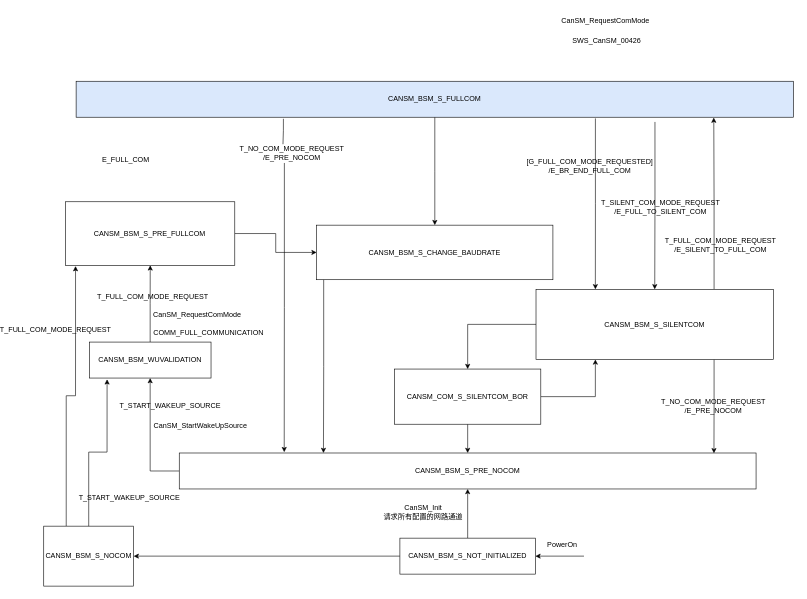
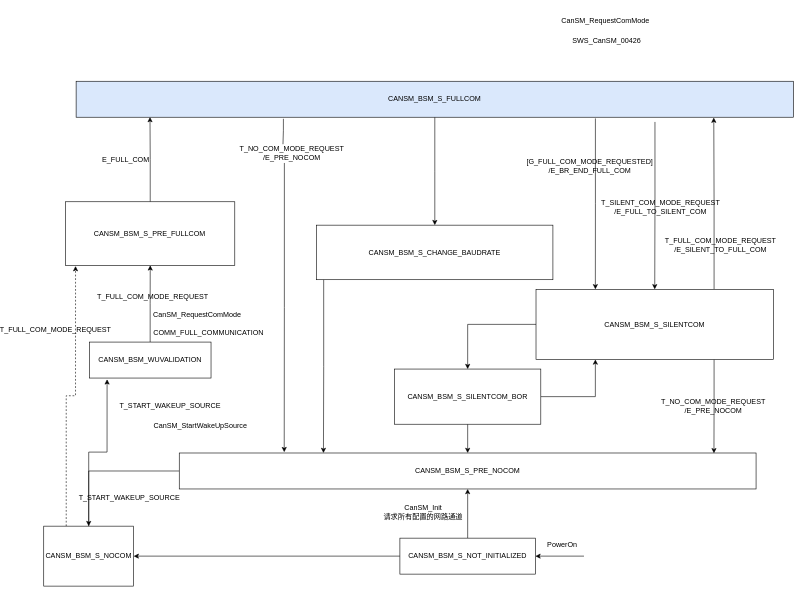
edge "CANSM_BSM_S_PRE_FULLCOM" -> "CANSM_BSM_S_CHANGE_BAUDRATE": now "CANSM_BSM_S_PRE_FULLCOM" -> "CANSM_BSM_S_FULLCOM"
edge "CANSM_BSM_S_PRE_NOCOM" -> "CANSM_BSM_WUVALIDATION": now "CANSM_BSM_S_PRE_NOCOM" -> "CANSM_BSM_S_NOCOM"
edge "CANSM_BSM_S_NOCOM" -> "CANSM_BSM_S_PRE_FULLCOM": style solid -> dashed
node "CANSM_COM_S_SILENTCOM_BOR": label "CANSM_COM_S_SILENTCOM_BOR" -> "CANSM_BSM_S_SILENTCOM_BOR"
